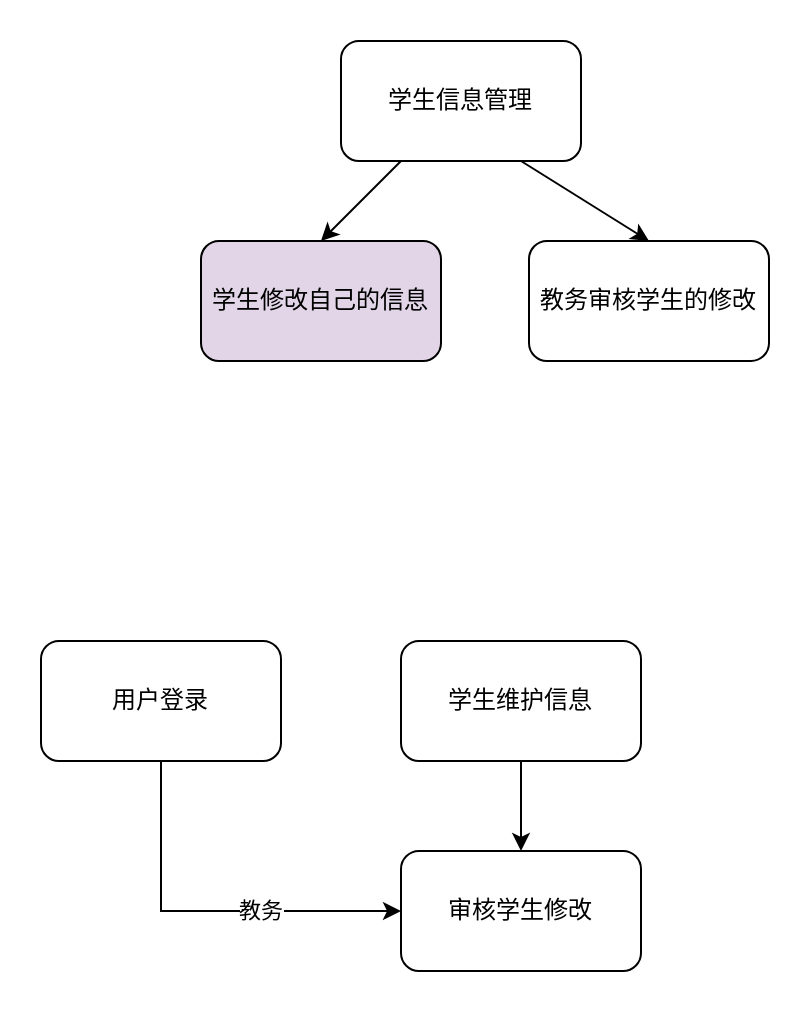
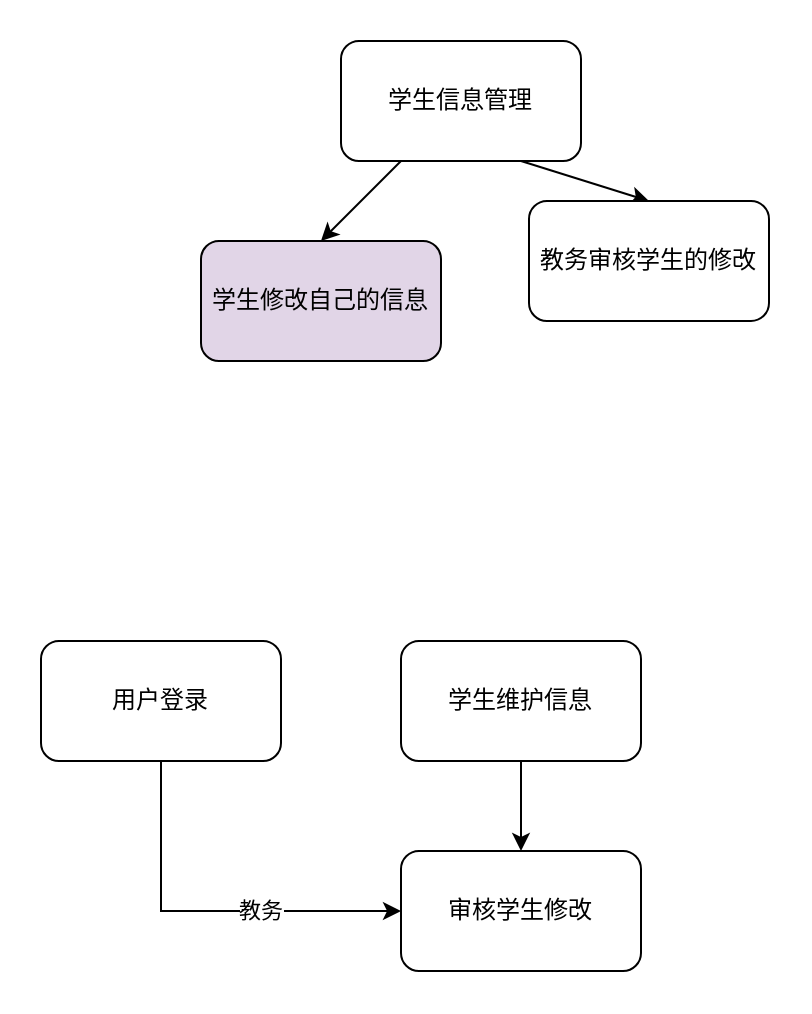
node "教务审核学生的修改": moved (649, 301) -> (649, 261)
